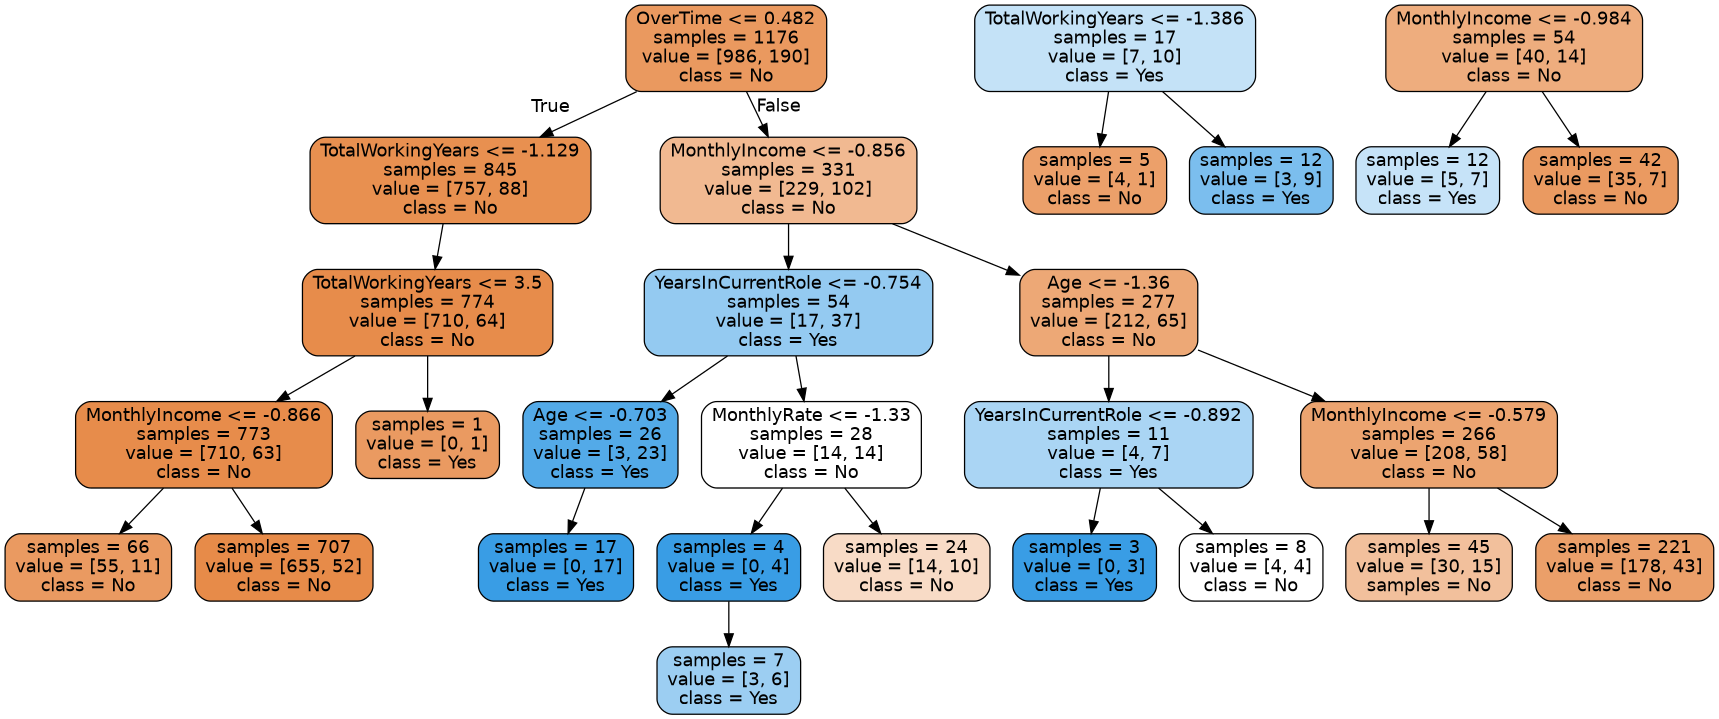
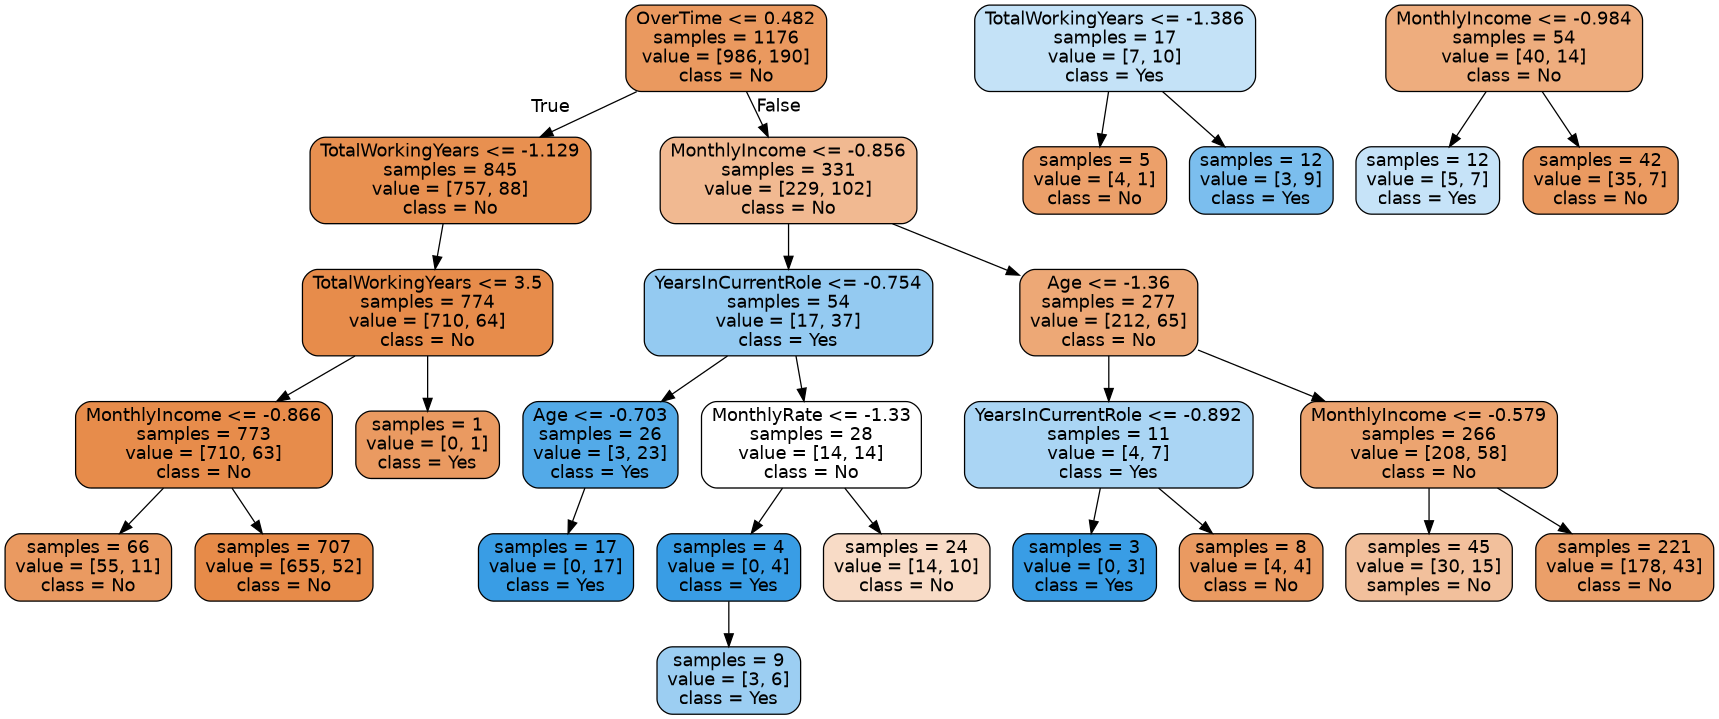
node "samples = 8 value = [4, 4] class = No": fillcolor #ffffff -> #ea9a61
node "samples = 7 value = [3, 6] class = Yes": label "samples = 7 value = [3, 6] class = Yes" -> "samples = 9 value = [3, 6] class = Yes"
